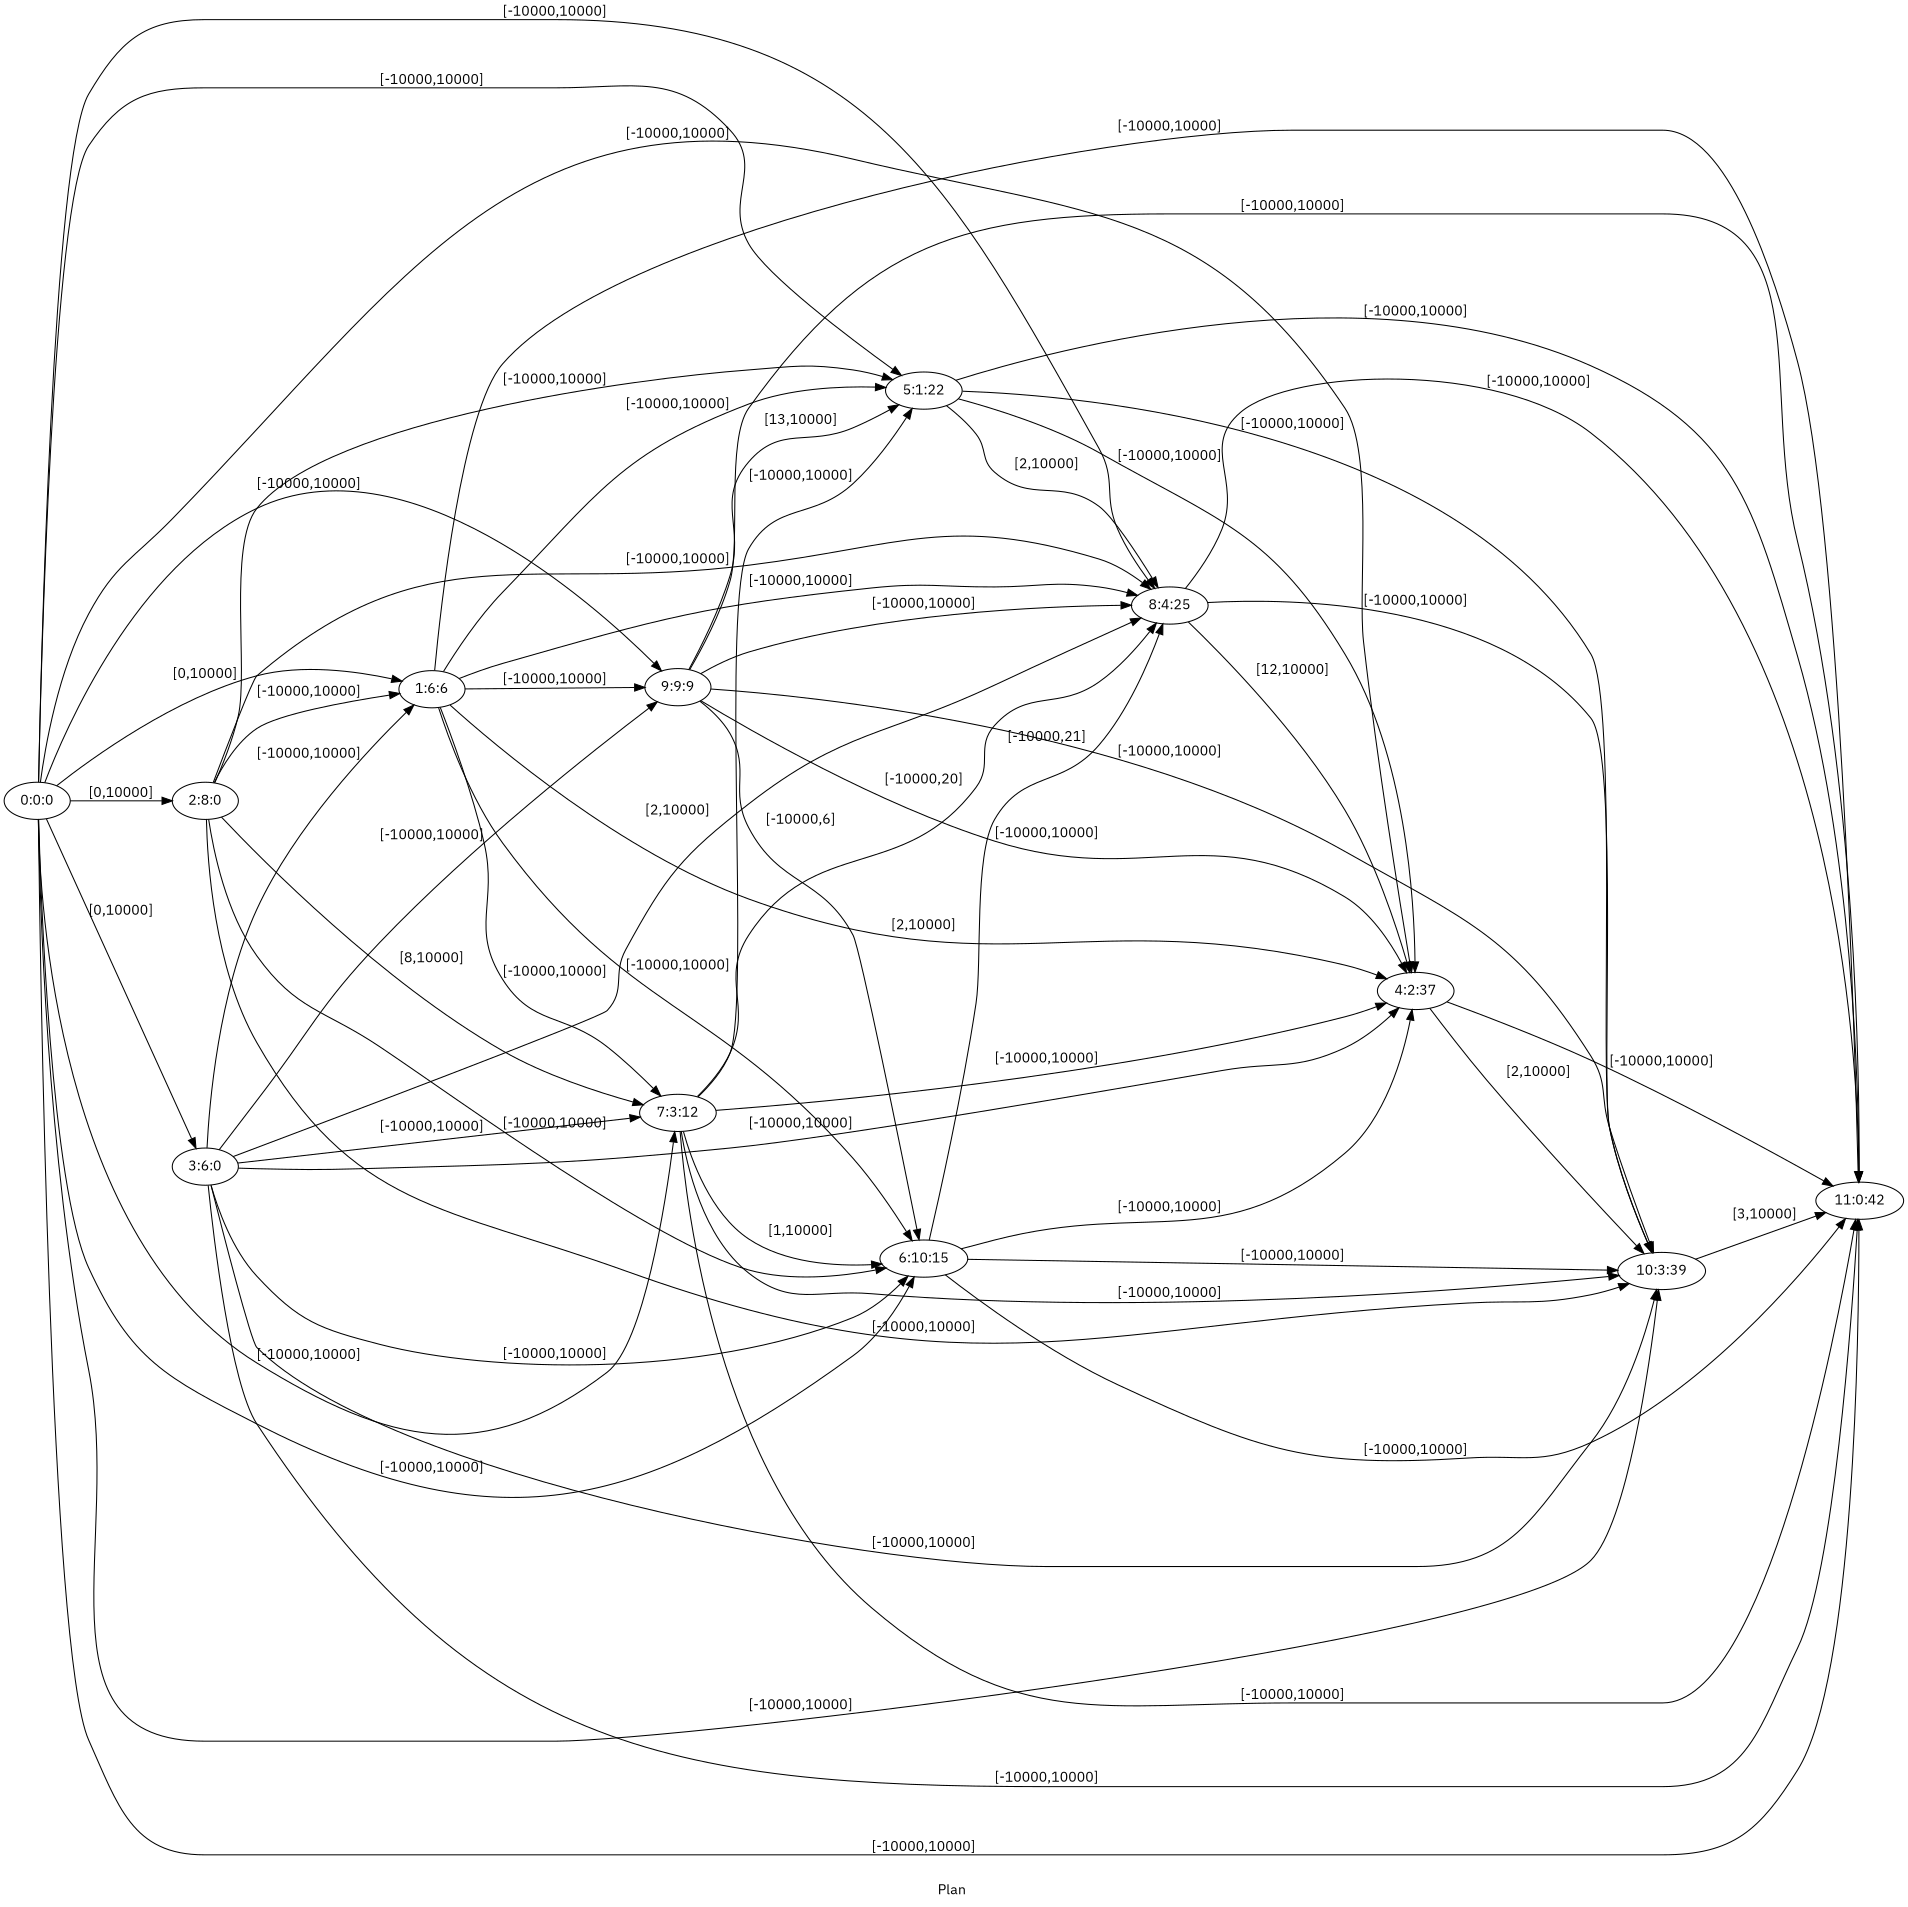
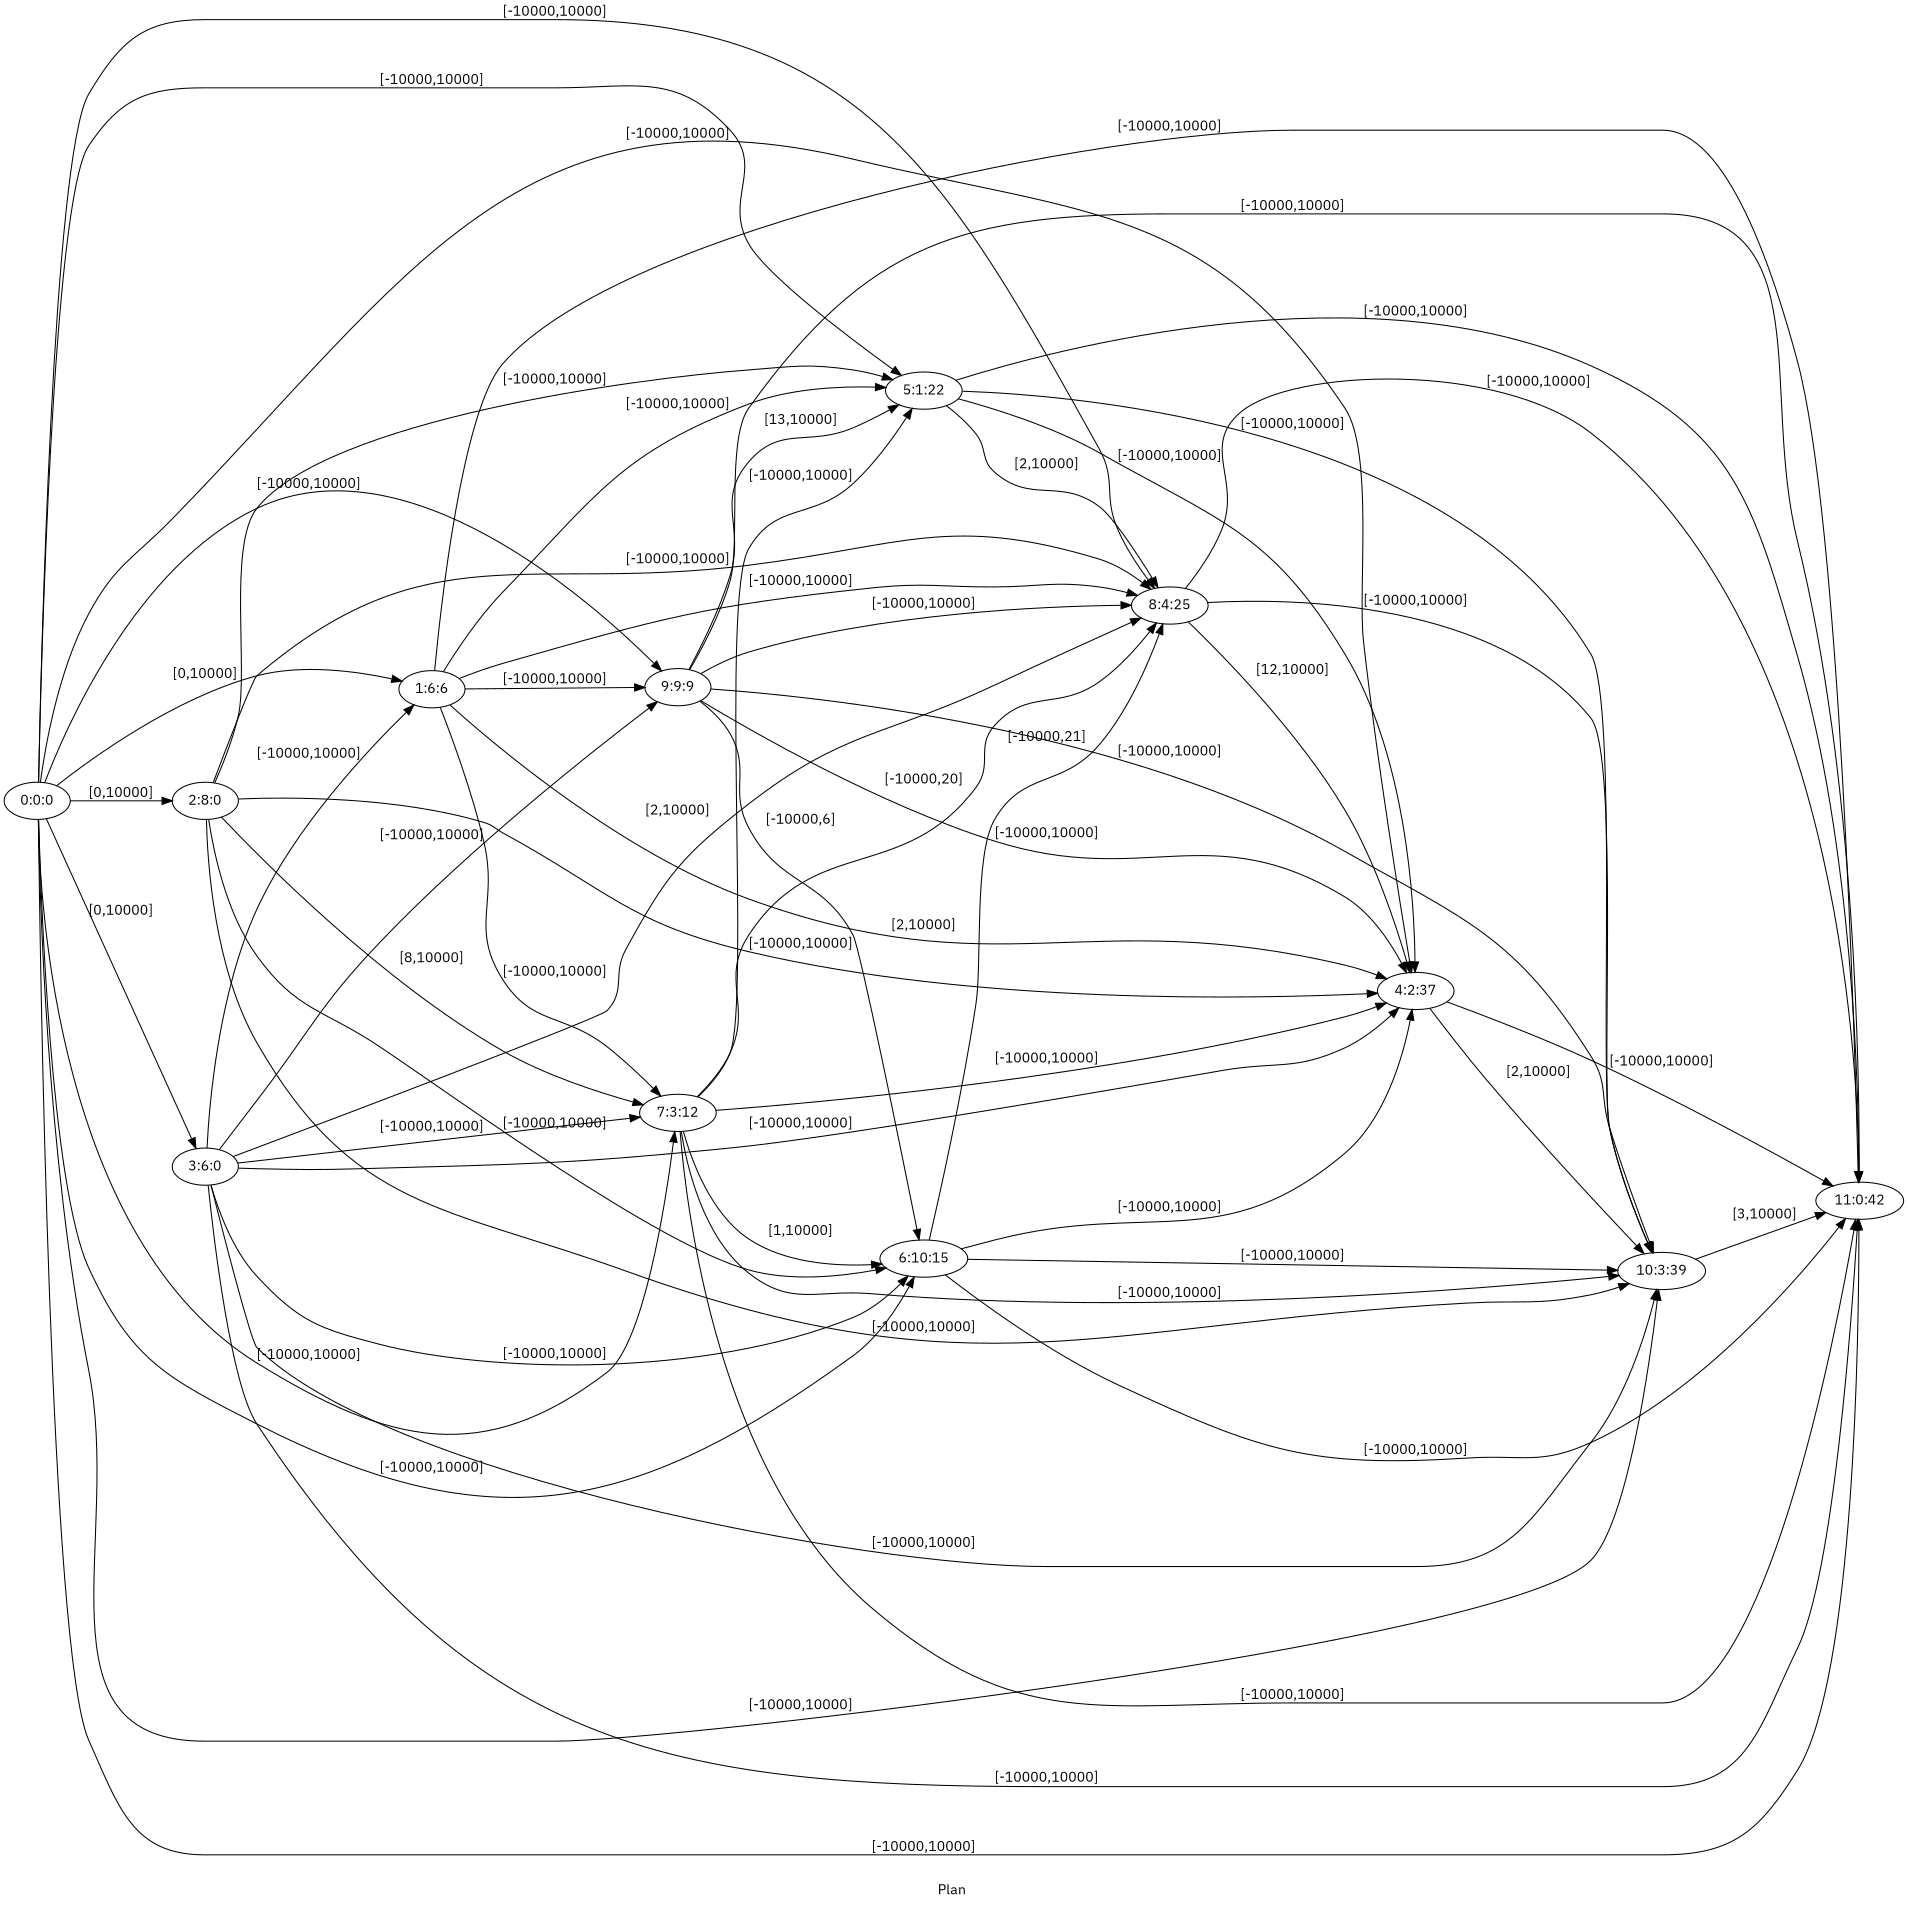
edge "2:8:0" -> "1:6:6": now "2:8:0" -> "4:2:37"
edge "1:6:6" -> "6:10:15": removed, label "[-10000,10000]"
